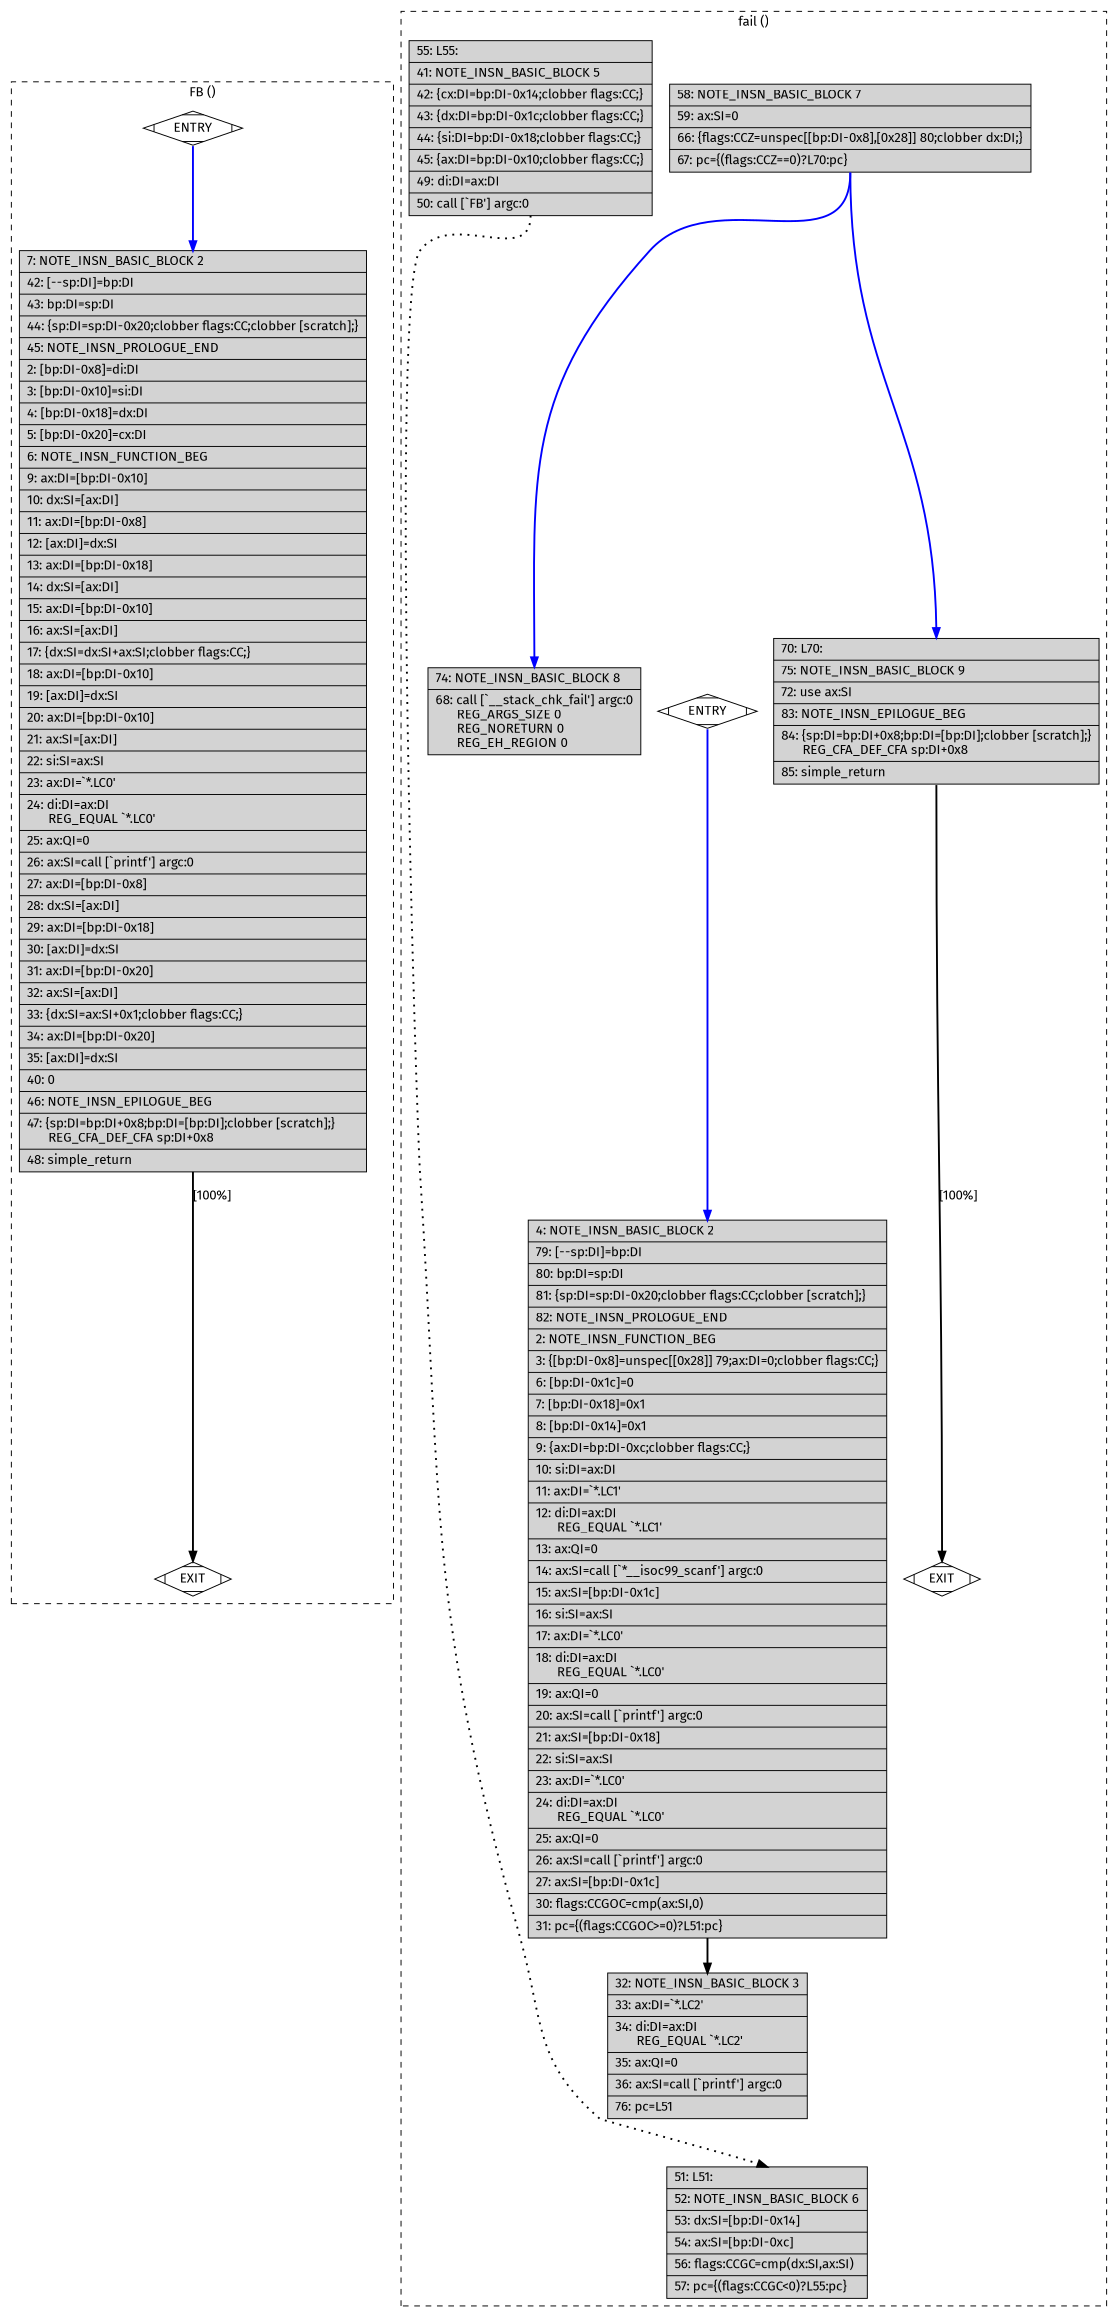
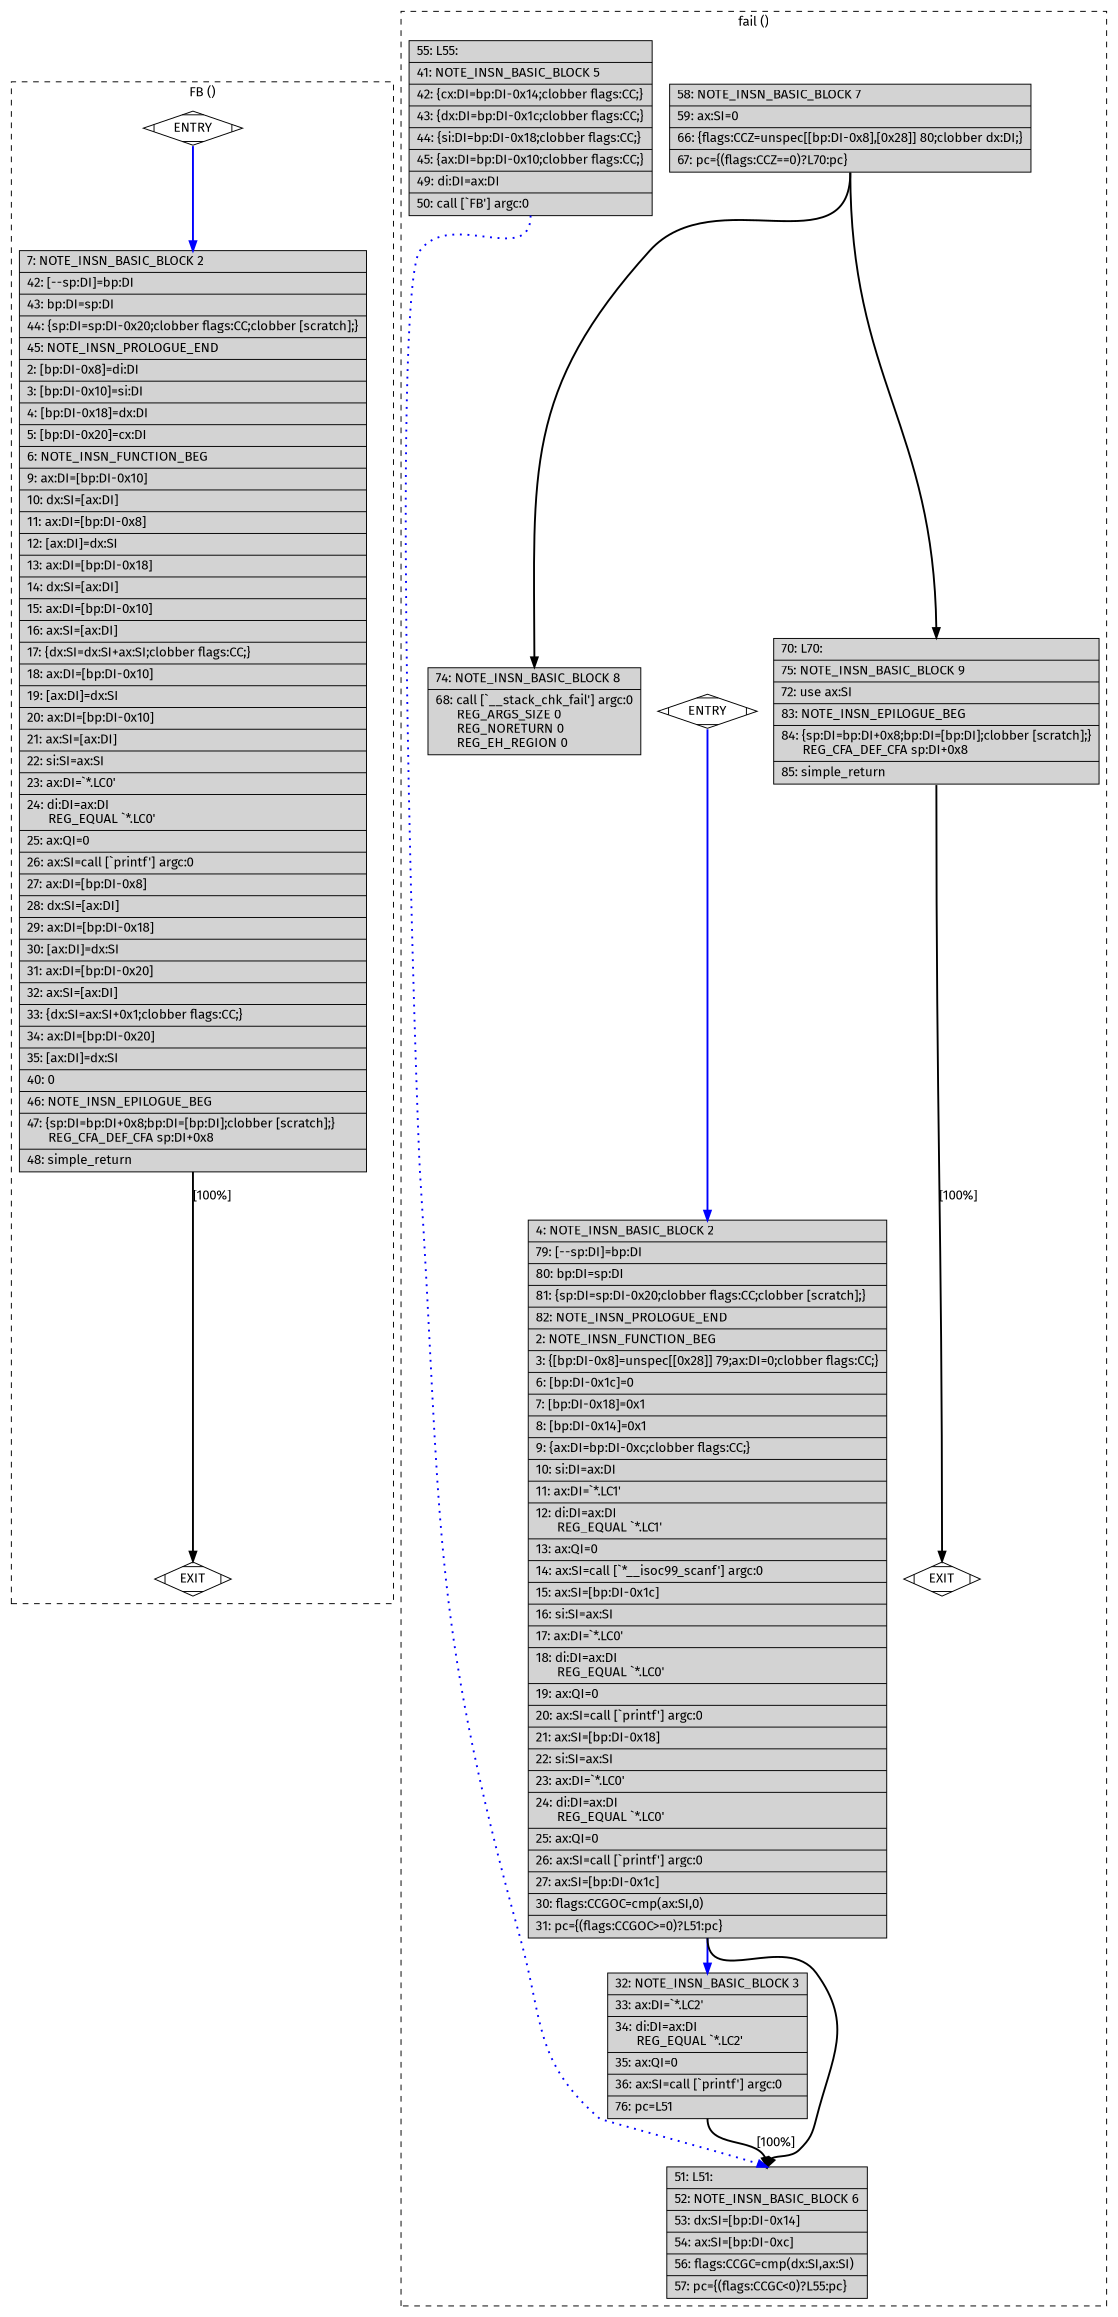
edge "58: NOTE_INSN_BASIC_BLOCK 7" -> "74: NOTE_INSN_BASIC_BLOCK 8": color blue -> black
edge "58: NOTE_INSN_BASIC_BLOCK 7" -> "70: L70:": color blue -> black
edge "55: L55:" -> "51: L51:": color black -> blue
edge "4: NOTE_INSN_BASIC_BLOCK 2" -> "32: NOTE_INSN_BASIC_BLOCK 3": color black -> blue
edge "4: NOTE_INSN_BASIC_BLOCK 2" -> "51: L51:": added
edge "32: NOTE_INSN_BASIC_BLOCK 3" -> "51: L51:": added, label "[100%]"
